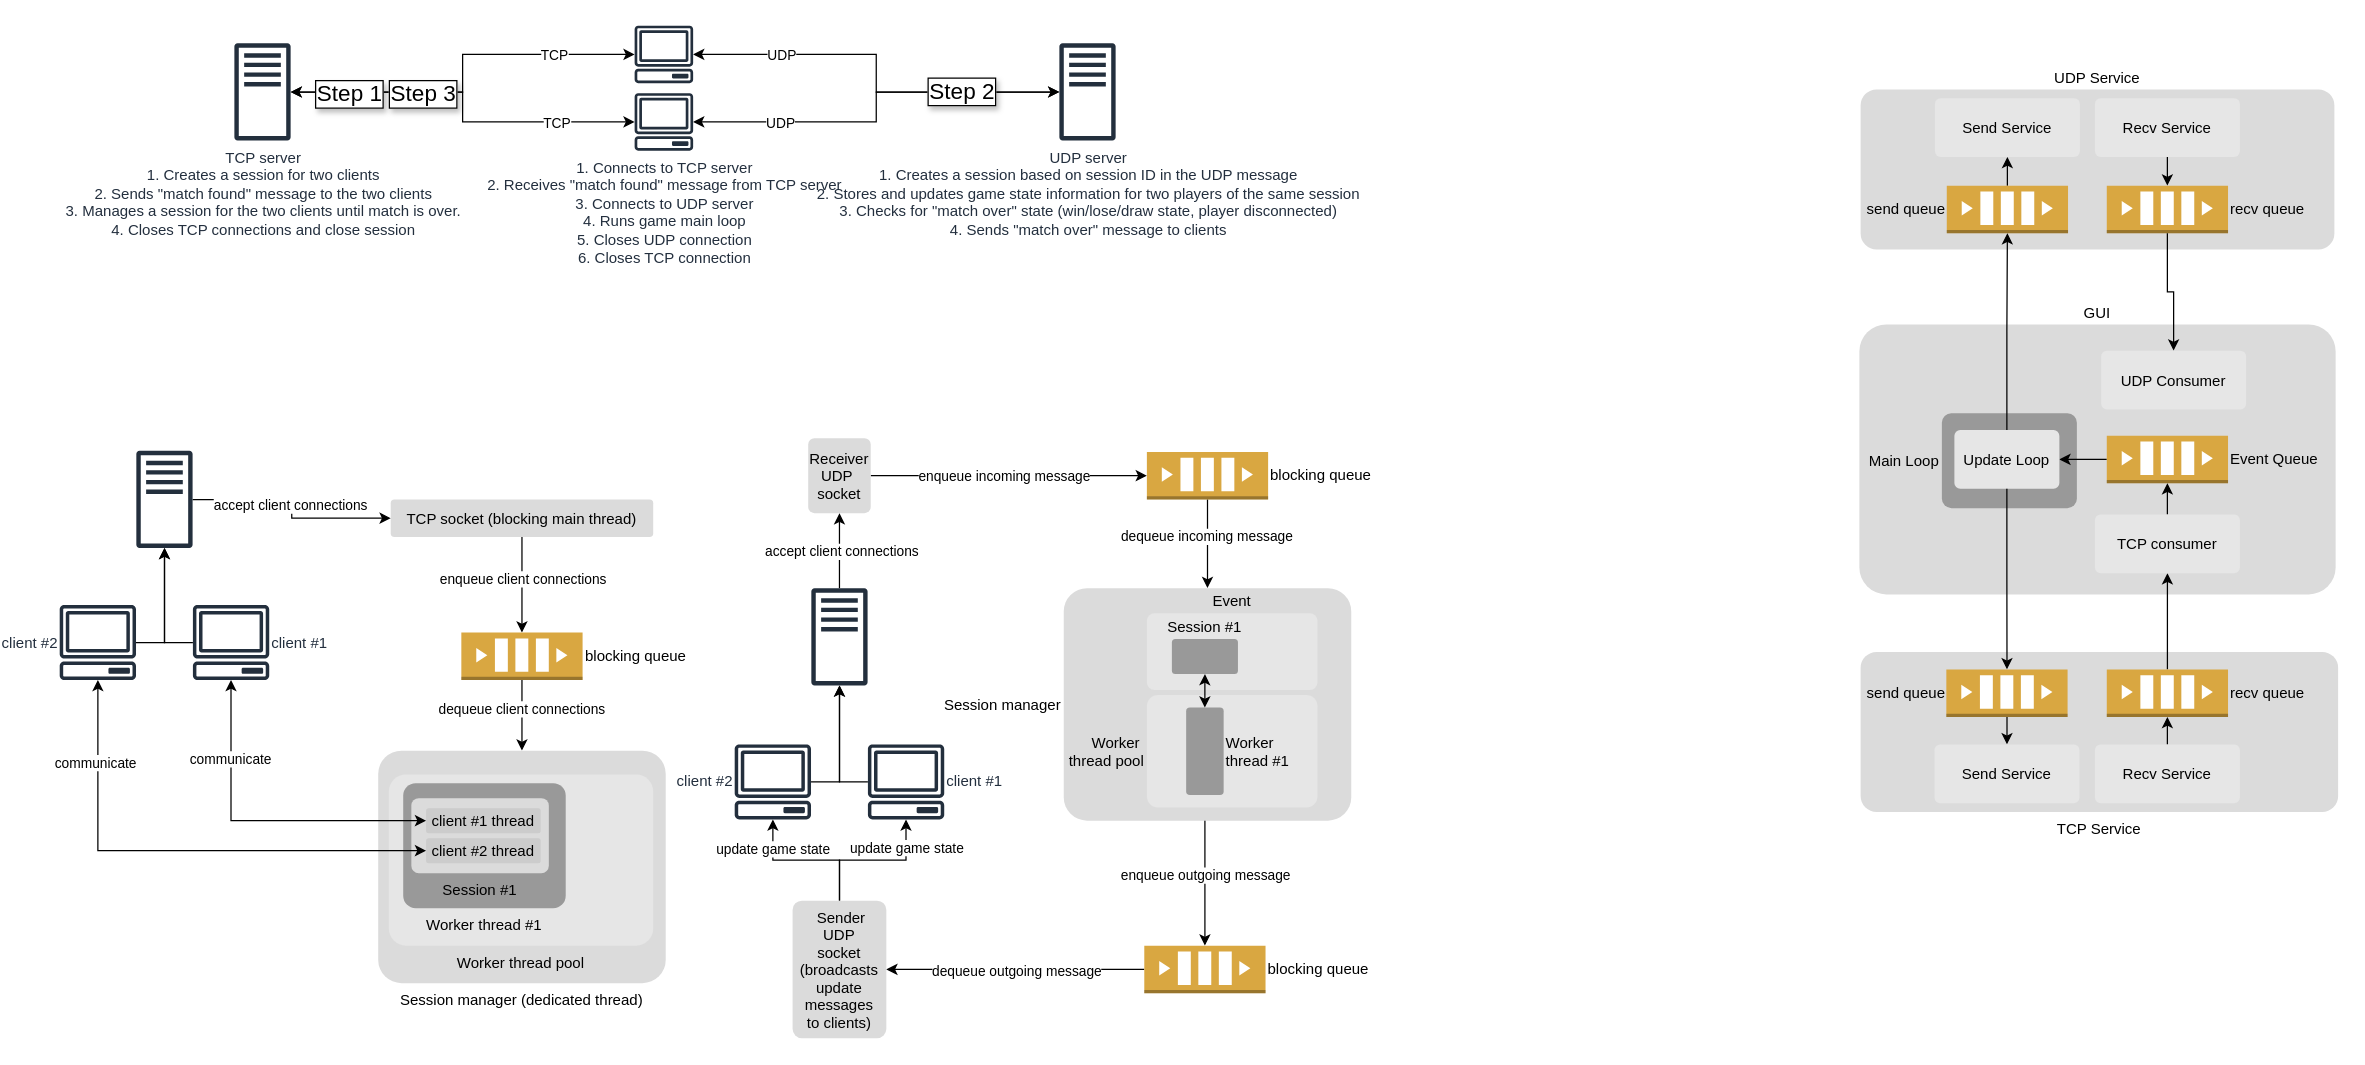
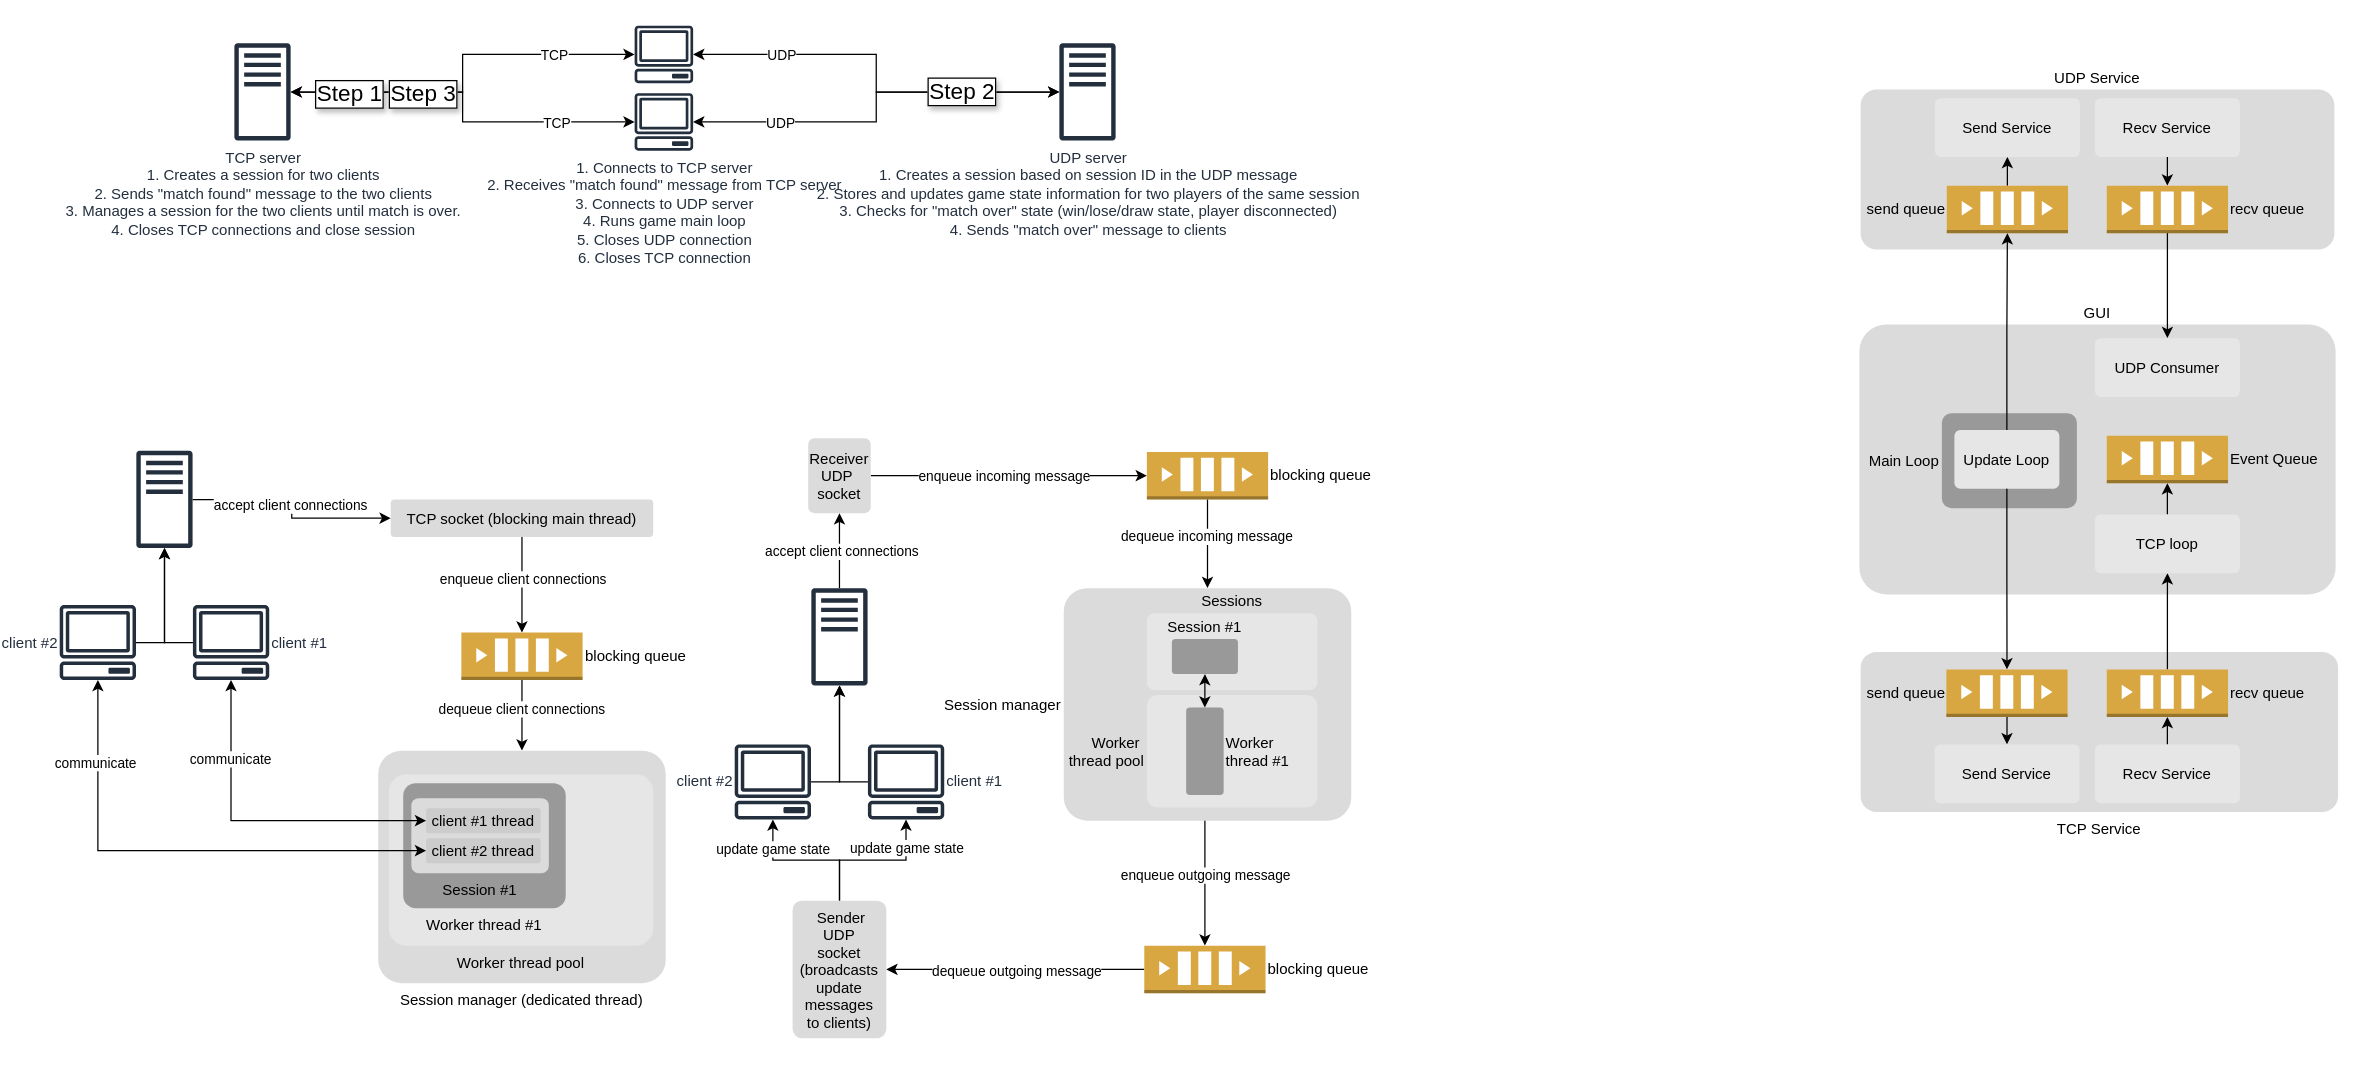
node "UDP Consumer": moved (2174, 380) -> (2167, 368)
edge "Event Queue" -> "Update Loop": removed
node "TCP consumer": label "TCP consumer" -> "TCP loop"
node "Event": label "Event" -> "Sessions"
